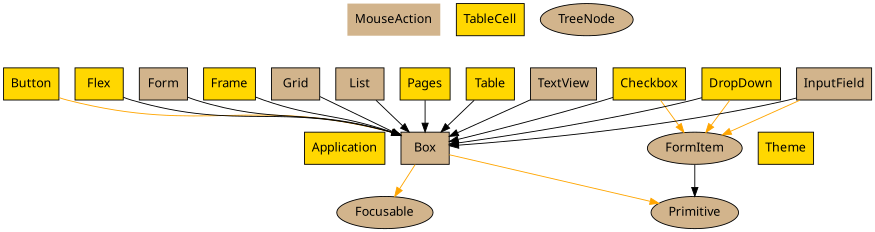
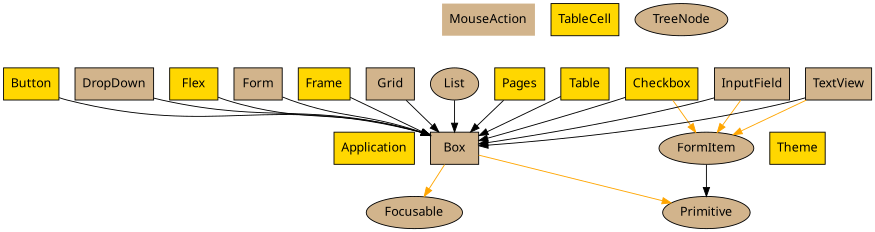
node "List": shape box -> ellipse
node "DropDown": fillcolor gold -> tan
edge "DropDown" -> "FormItem": now "TextView" -> "FormItem"
edge "Button" -> "Box": color orange -> black
